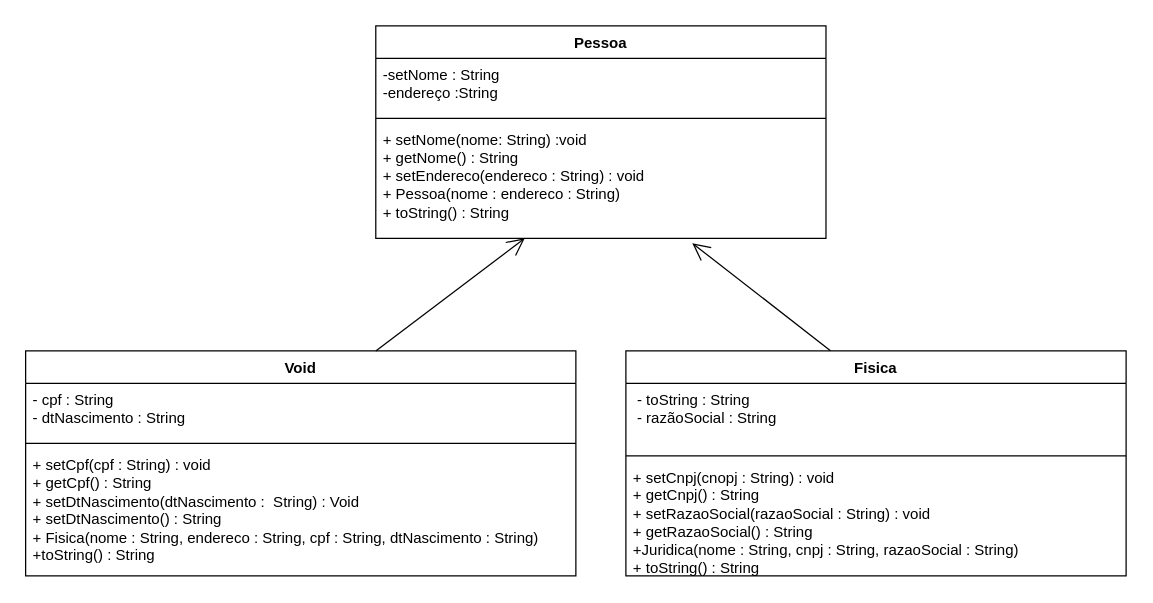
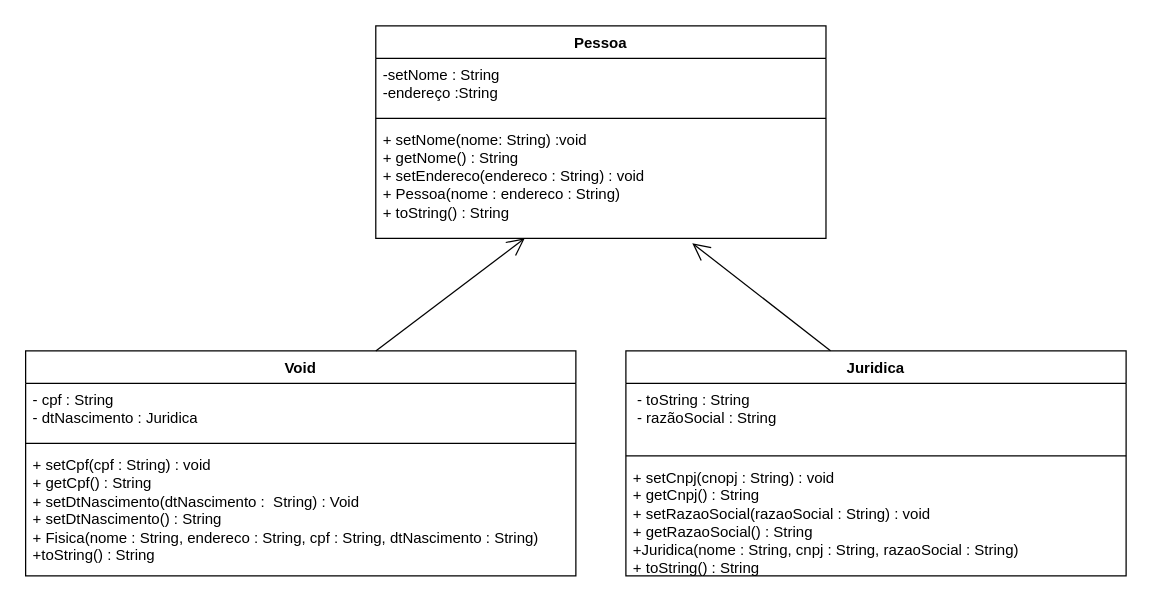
node "Fisica": label "Fisica" -> "Juridica"
node "- cpf : String - dtNascimento : String": label "- cpf : String - dtNascimento : String" -> "- cpf : String - dtNascimento : Juridica"
